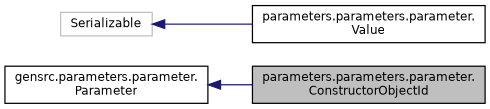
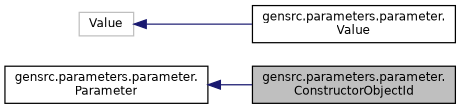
node "Serializable": label "Serializable" -> "Value"
node "parameters.parameters.parameter. Value": label "parameters.parameters.parameter. Value" -> "gensrc.parameters.parameter. Value"
node "parameters.parameters.parameter. ConstructorObjectId": label "parameters.parameters.parameter. ConstructorObjectId" -> "gensrc.parameters.parameter. ConstructorObjectId"
